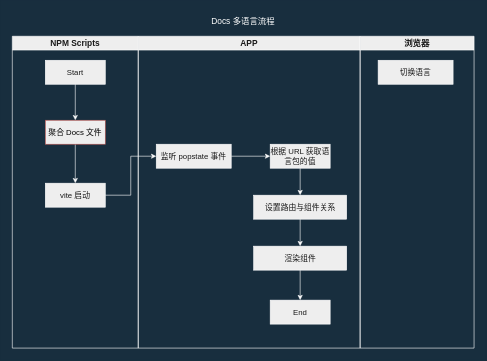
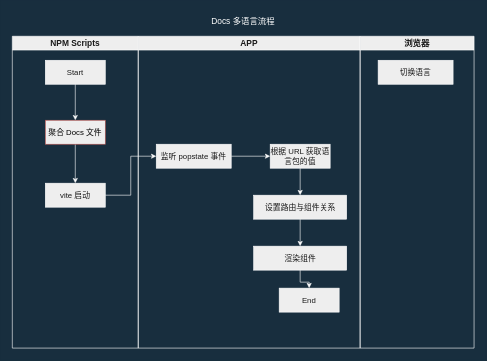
node "End": moved (300, 312) -> (309, 300)
